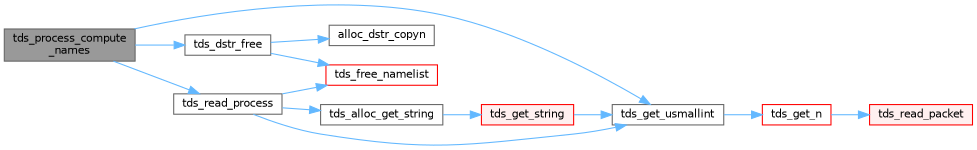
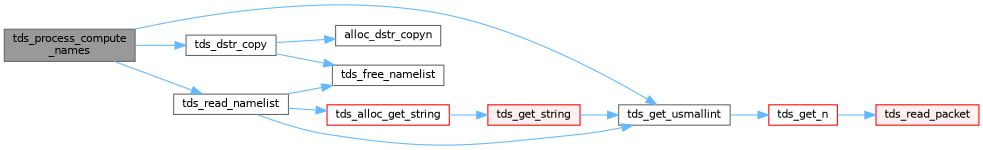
node "tds_dstr_free": label "tds_dstr_free" -> "tds_dstr_copy"
node "tds_free_namelist": color red -> grey40
node "tds_read_process": label "tds_read_process" -> "tds_read_namelist"
node "tds_alloc_get_string": color grey40 -> red
